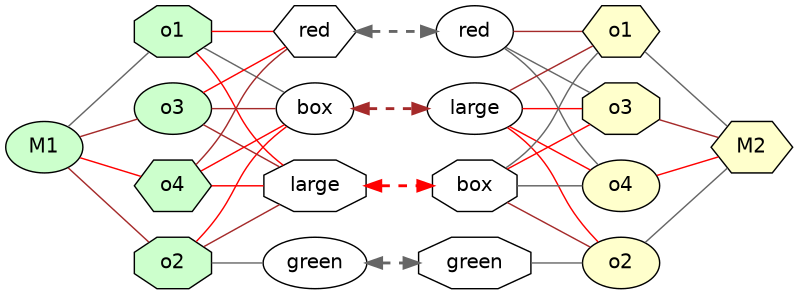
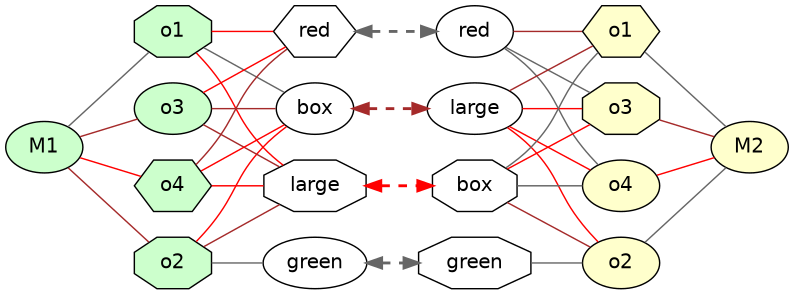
node "M2": shape hexagon -> ellipse
